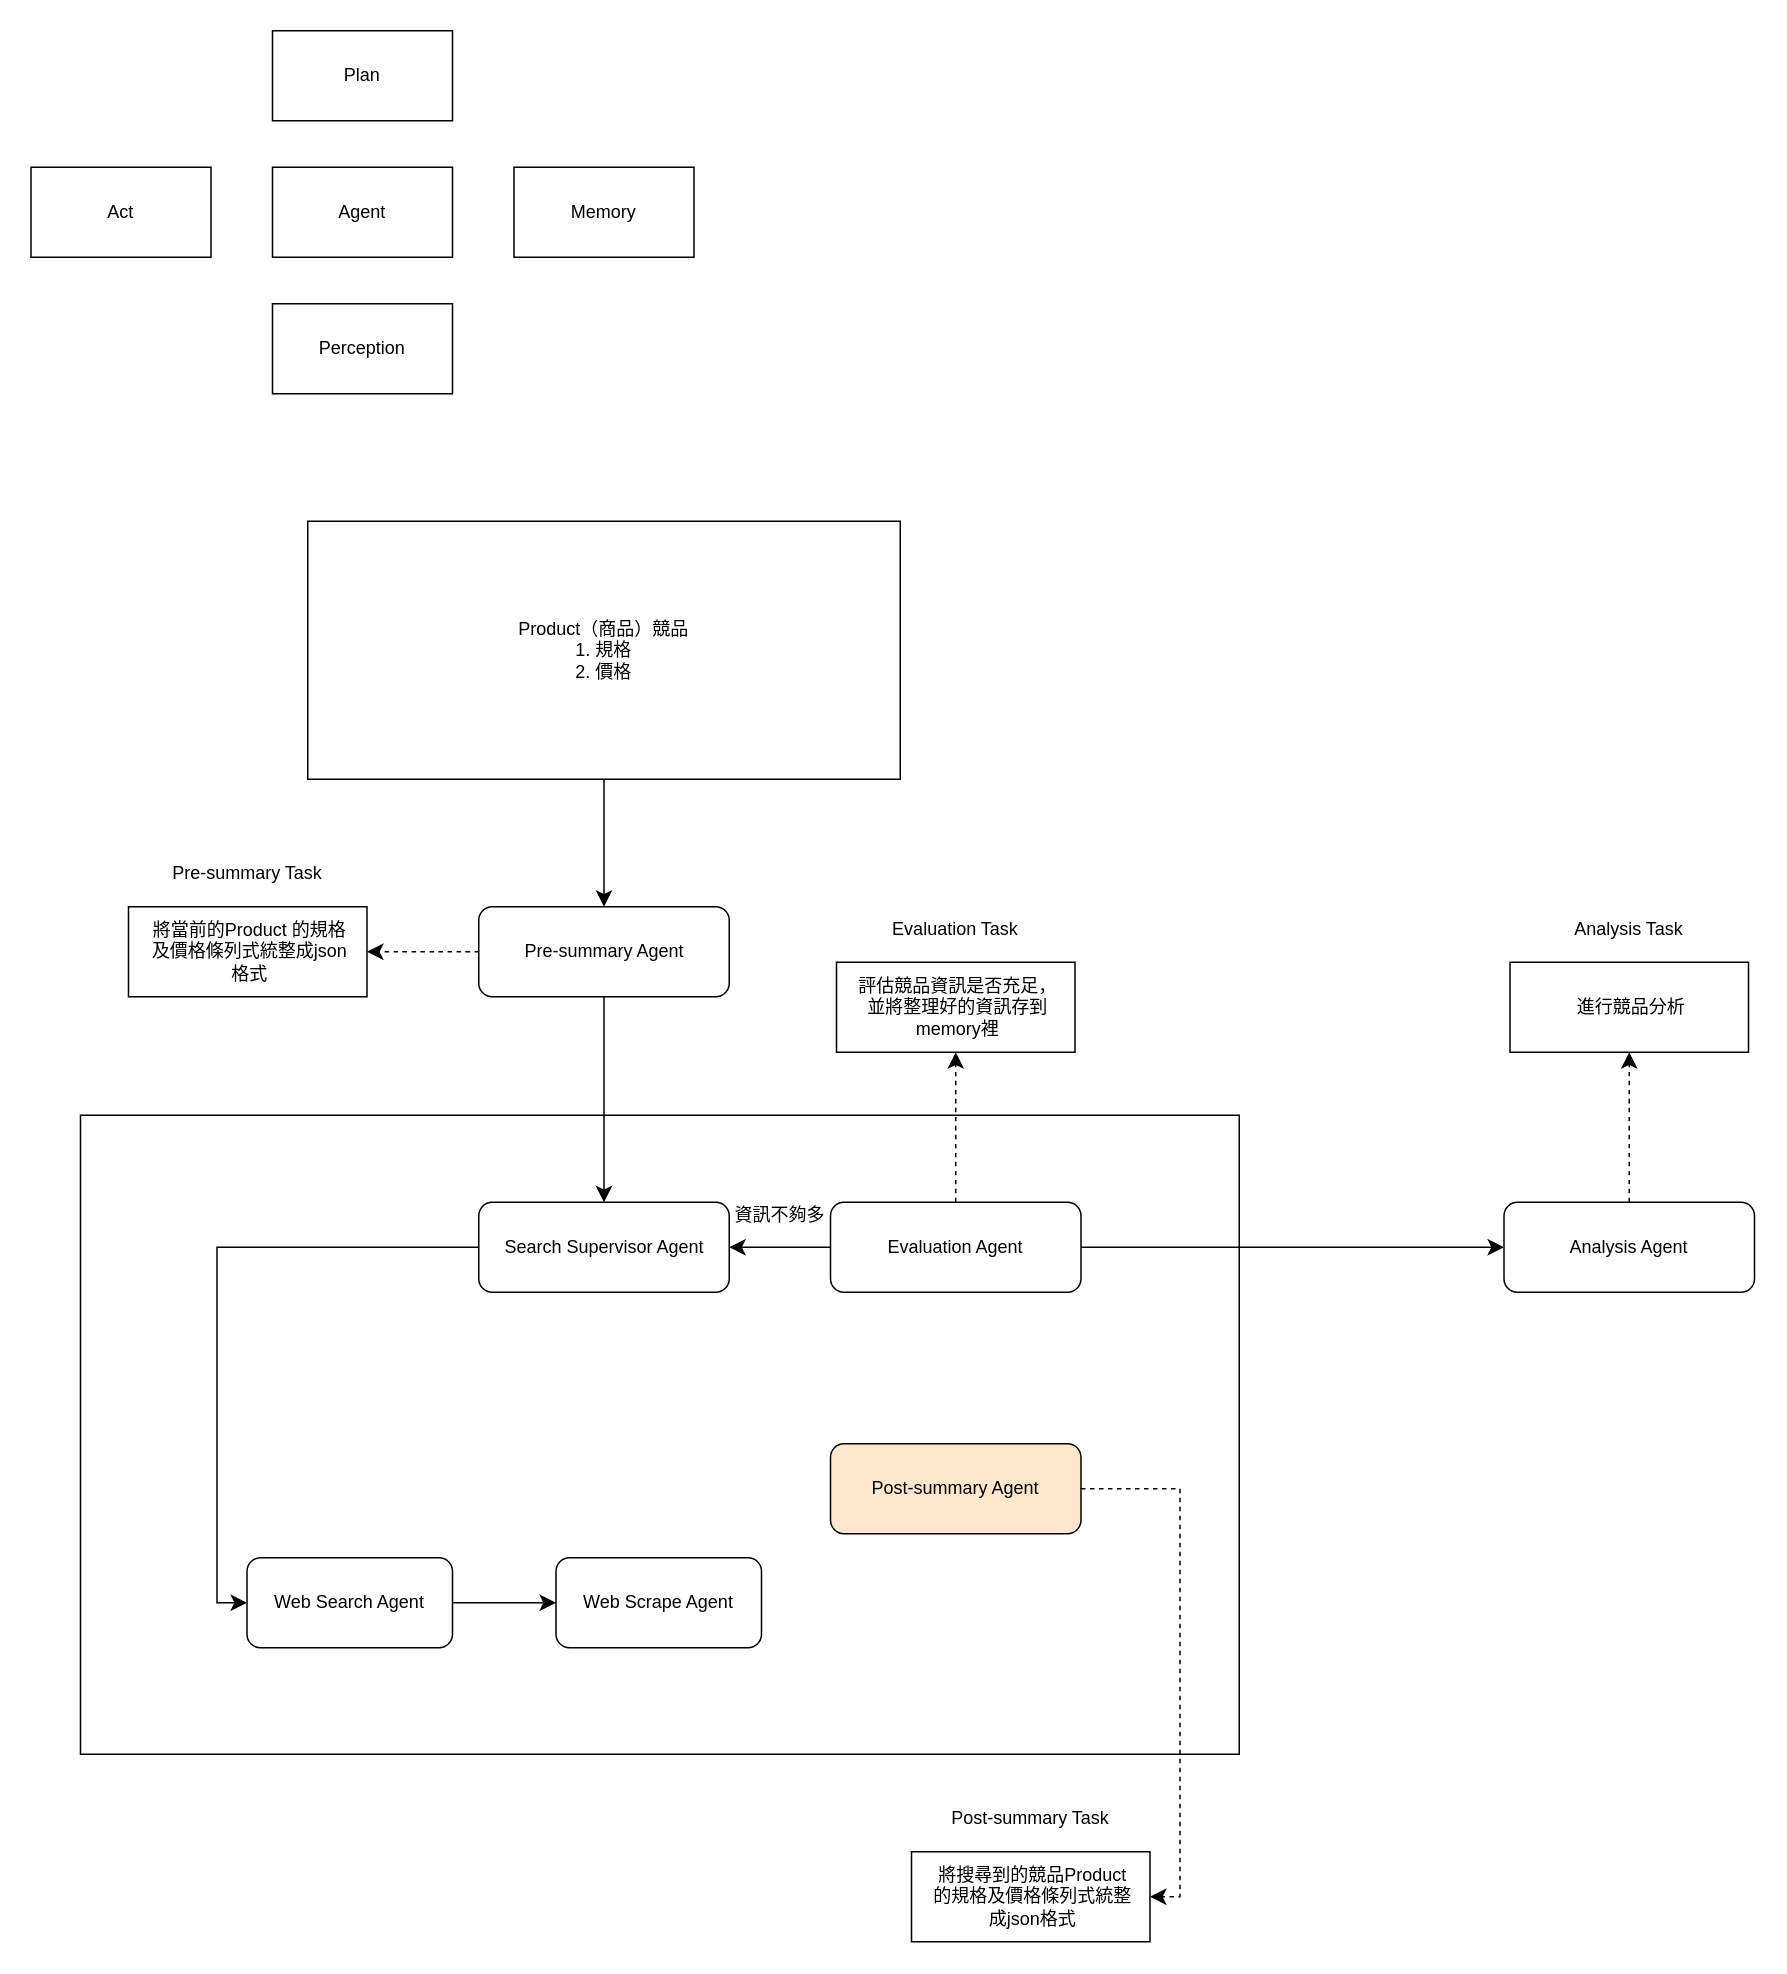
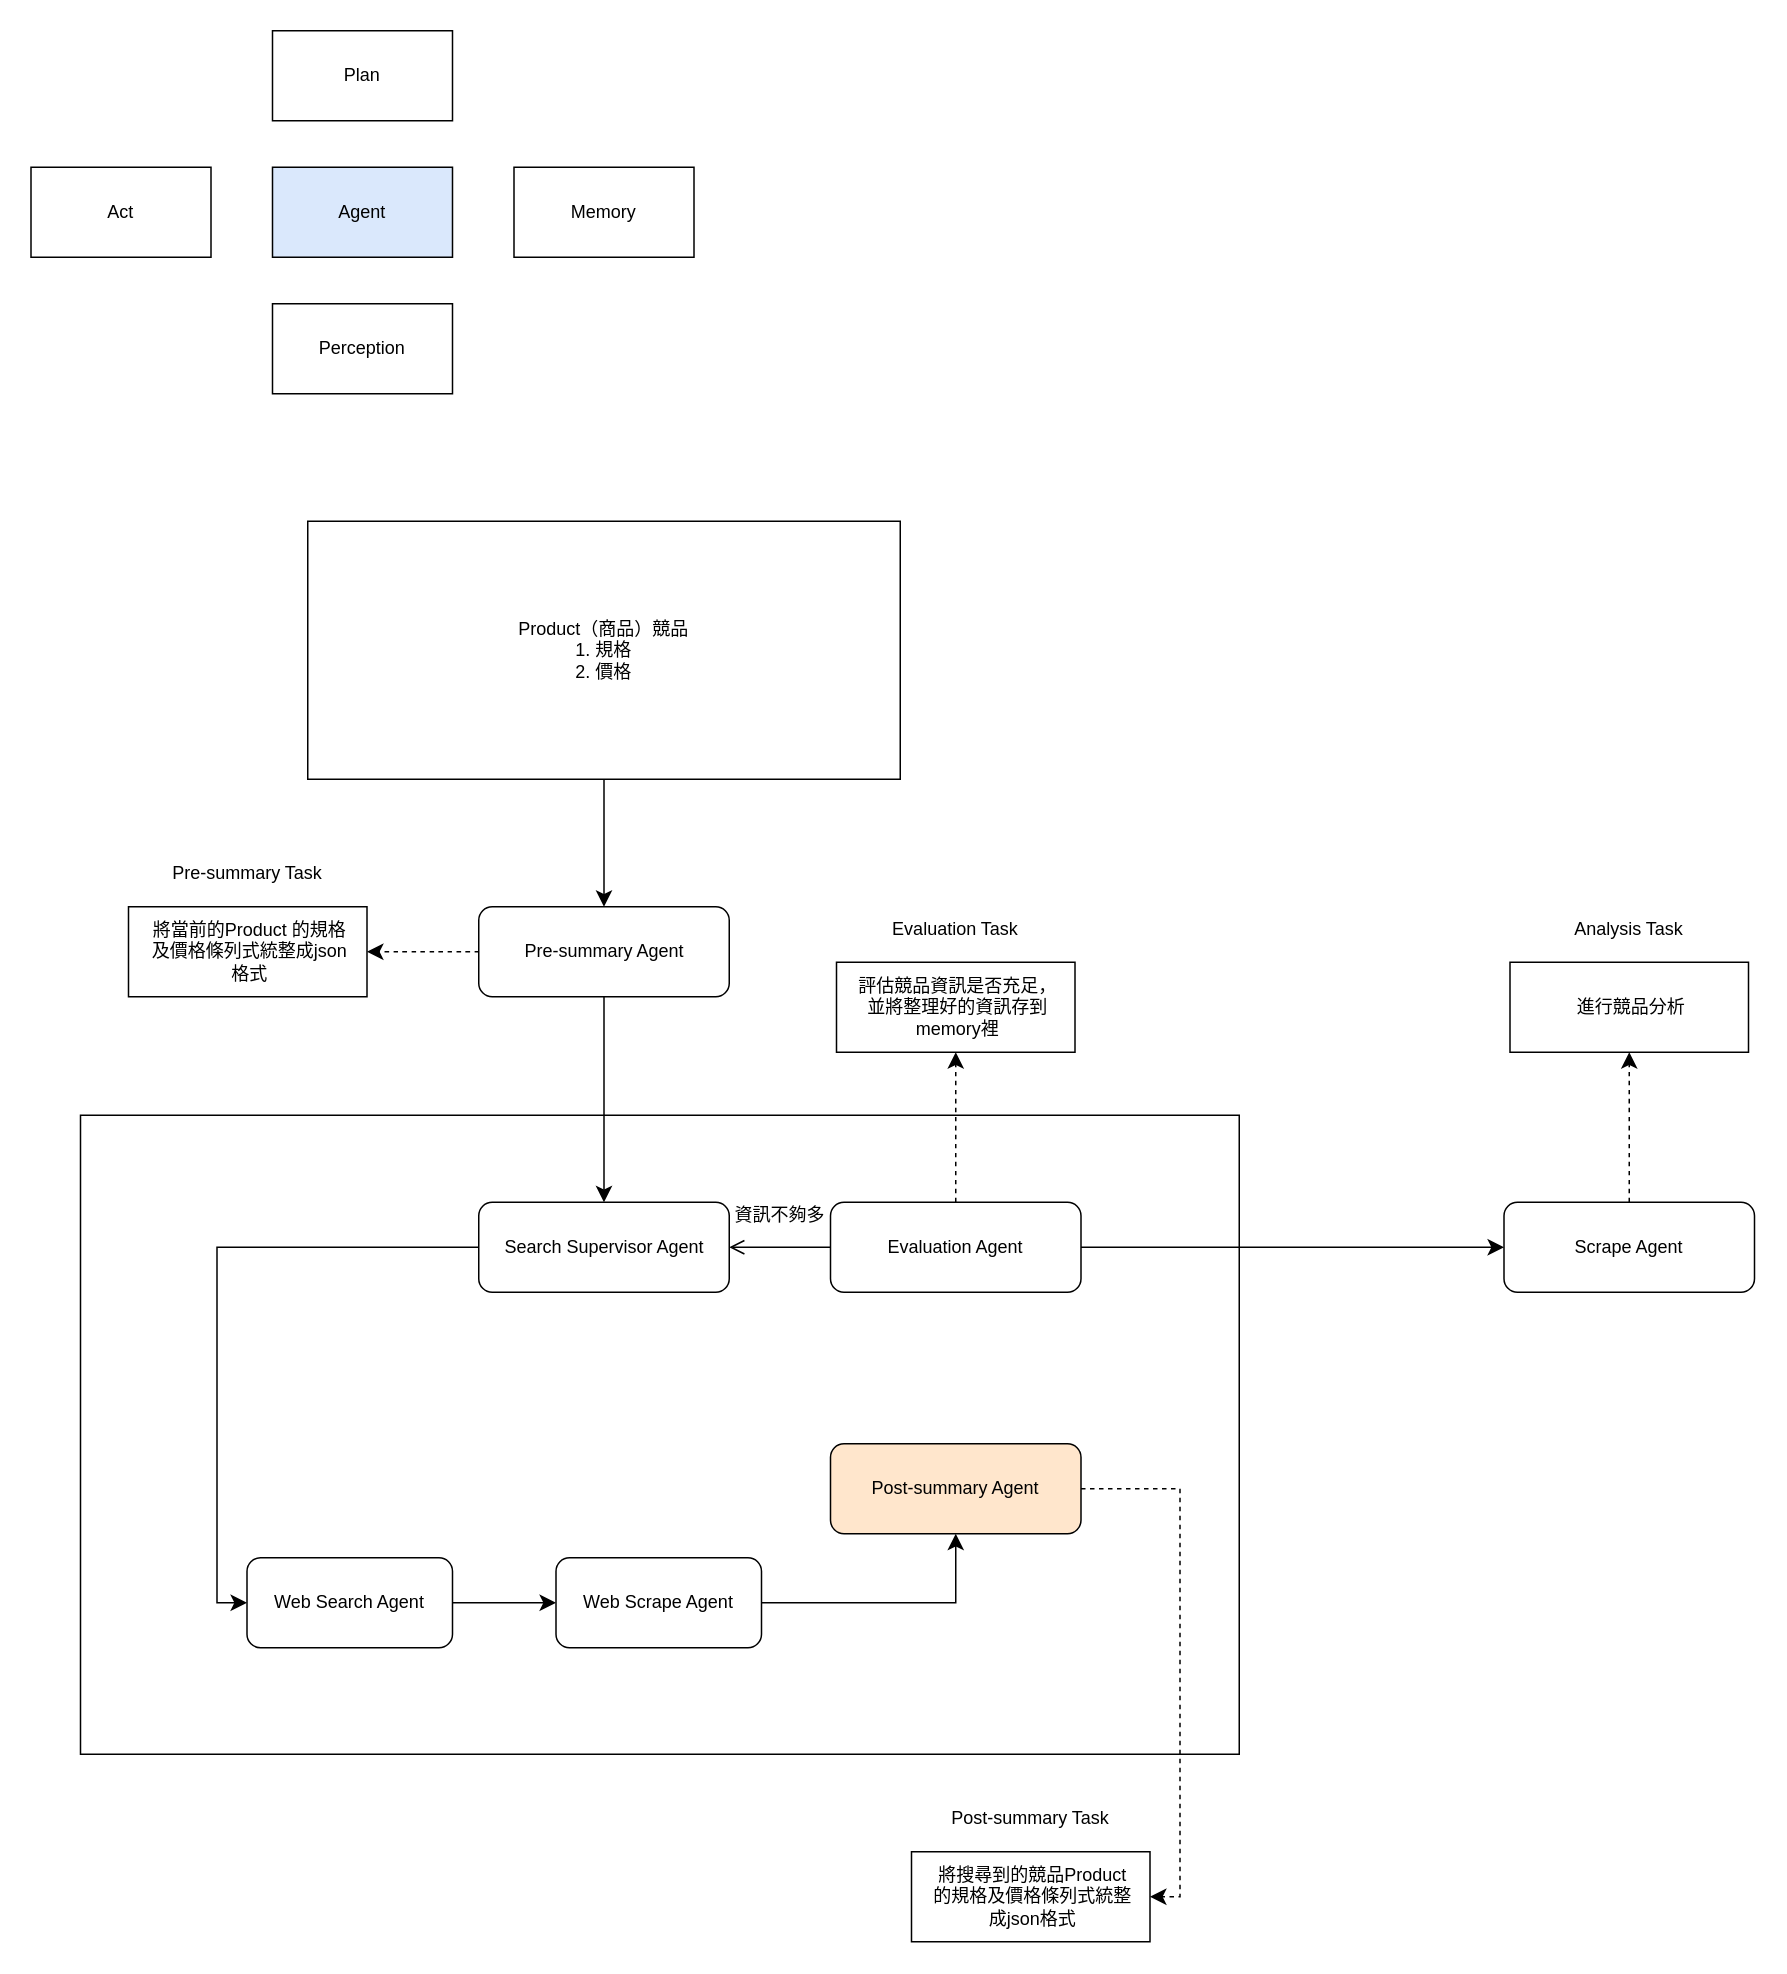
node "Agent": fillcolor #ffffff -> #dae8fc
edge "Evaluation Agent" -> "Search Supervisor Agent": arrowhead classic -> open
node "Analysis Agent": label "Analysis Agent" -> "Scrape Agent"
edge "Web Scrape Agent" -> "Post-summary Agent": added
